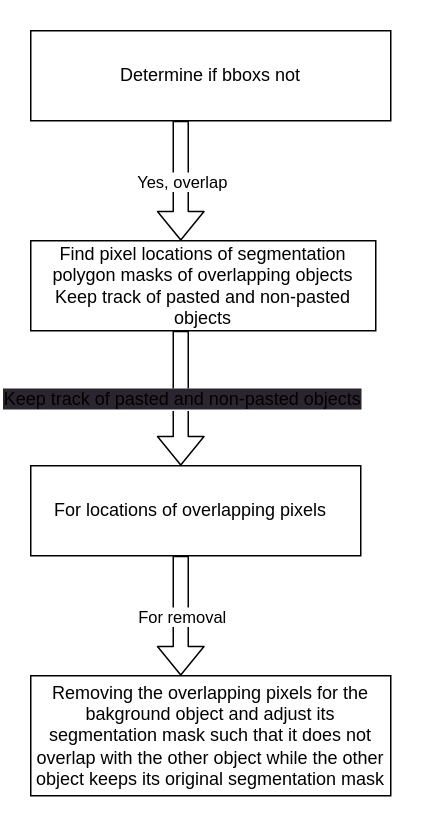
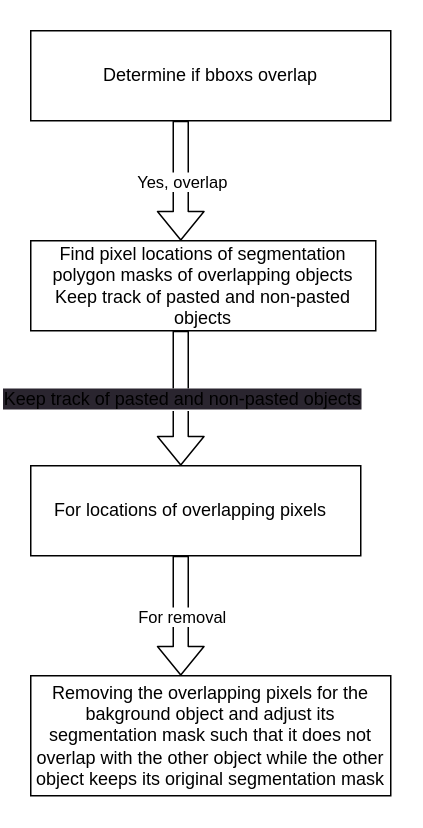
node "Determine if bboxs not": label "Determine if bboxs not" -> "Determine if bboxs overlap"
